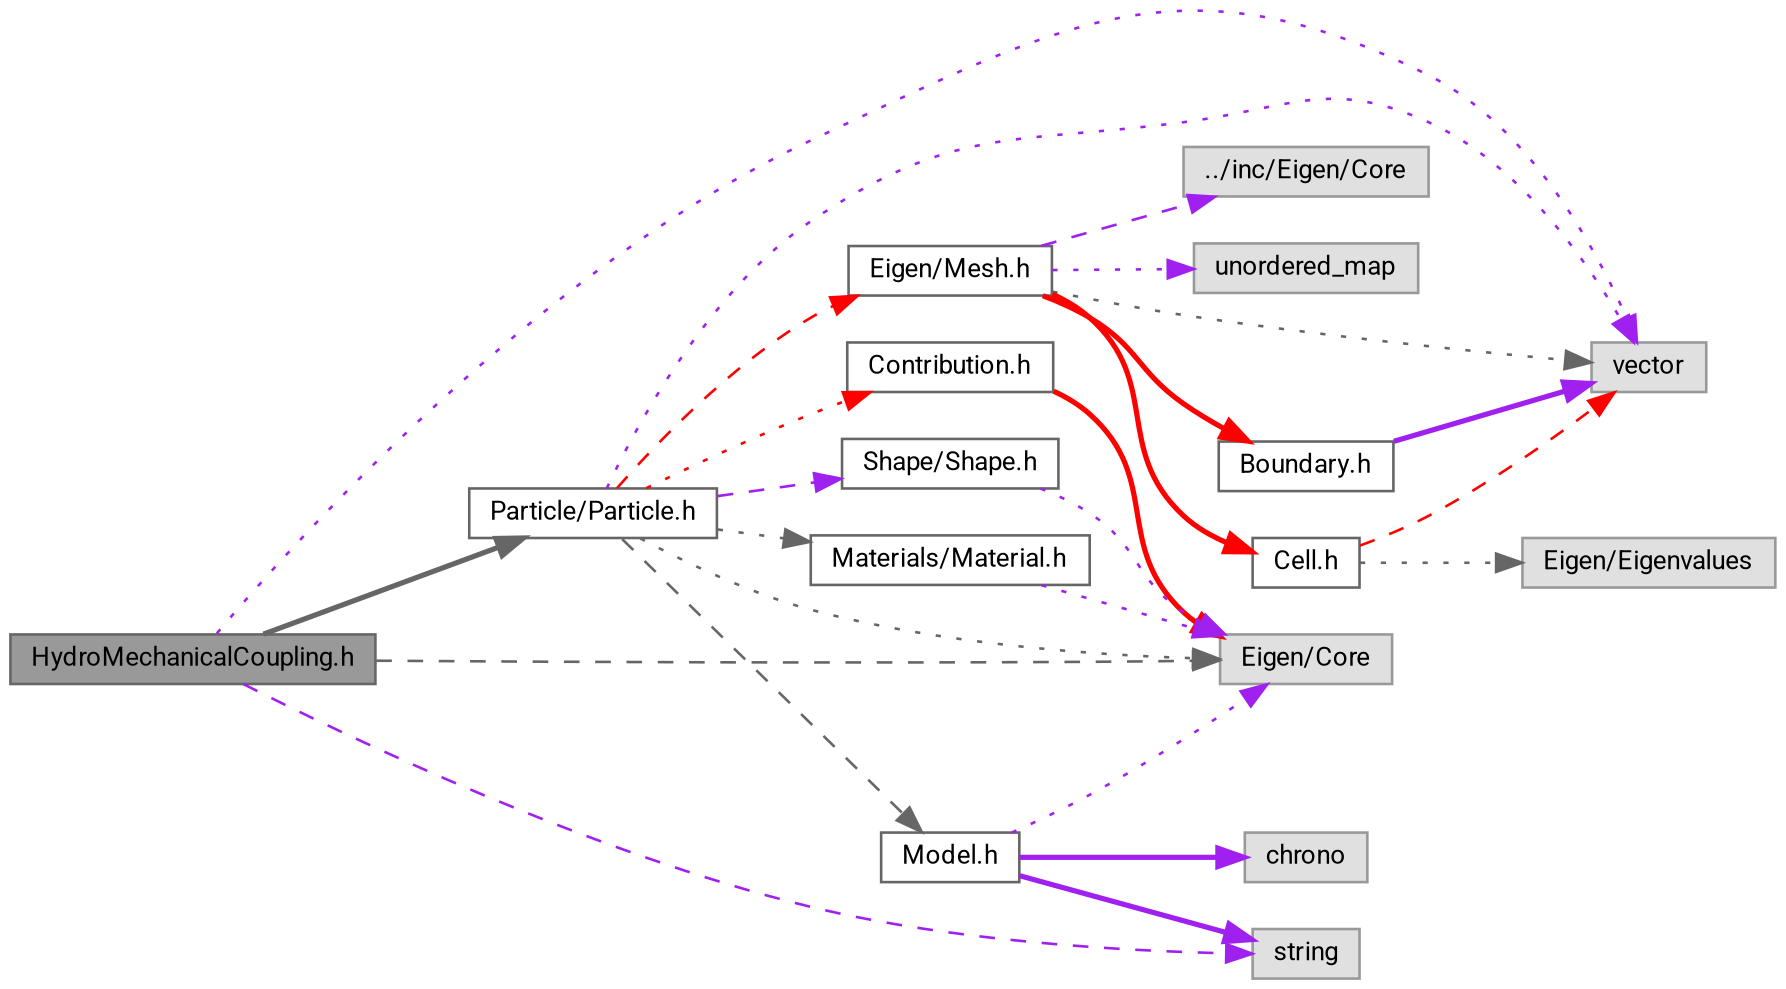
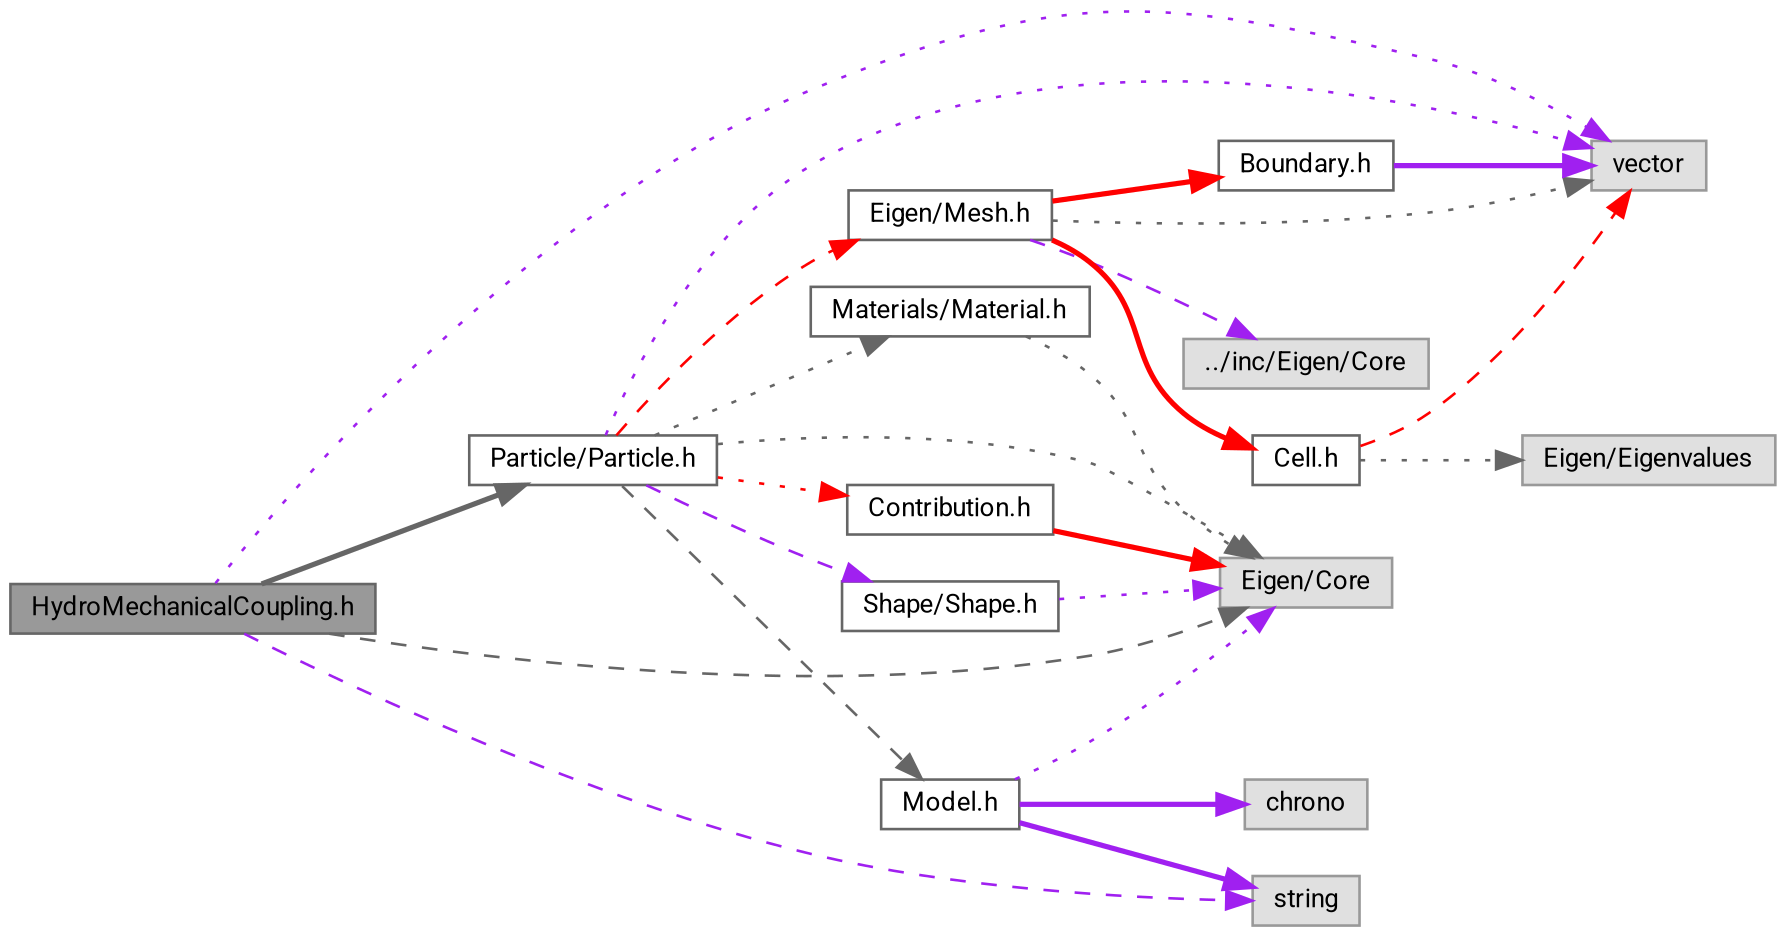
node "unordered_map": removed
edge "Materials/Material.h" -> "Eigen/Core": color purple -> gray40
